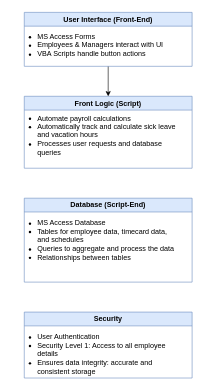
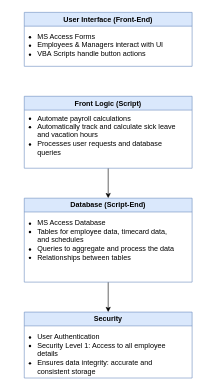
edge "User Interface (Front-End)" -> "Front Logic (Script)": removed
edge "Front Logic (Script)" -> "Database (Script-End)": added
edge "Database (Script-End)" -> "Security": added
